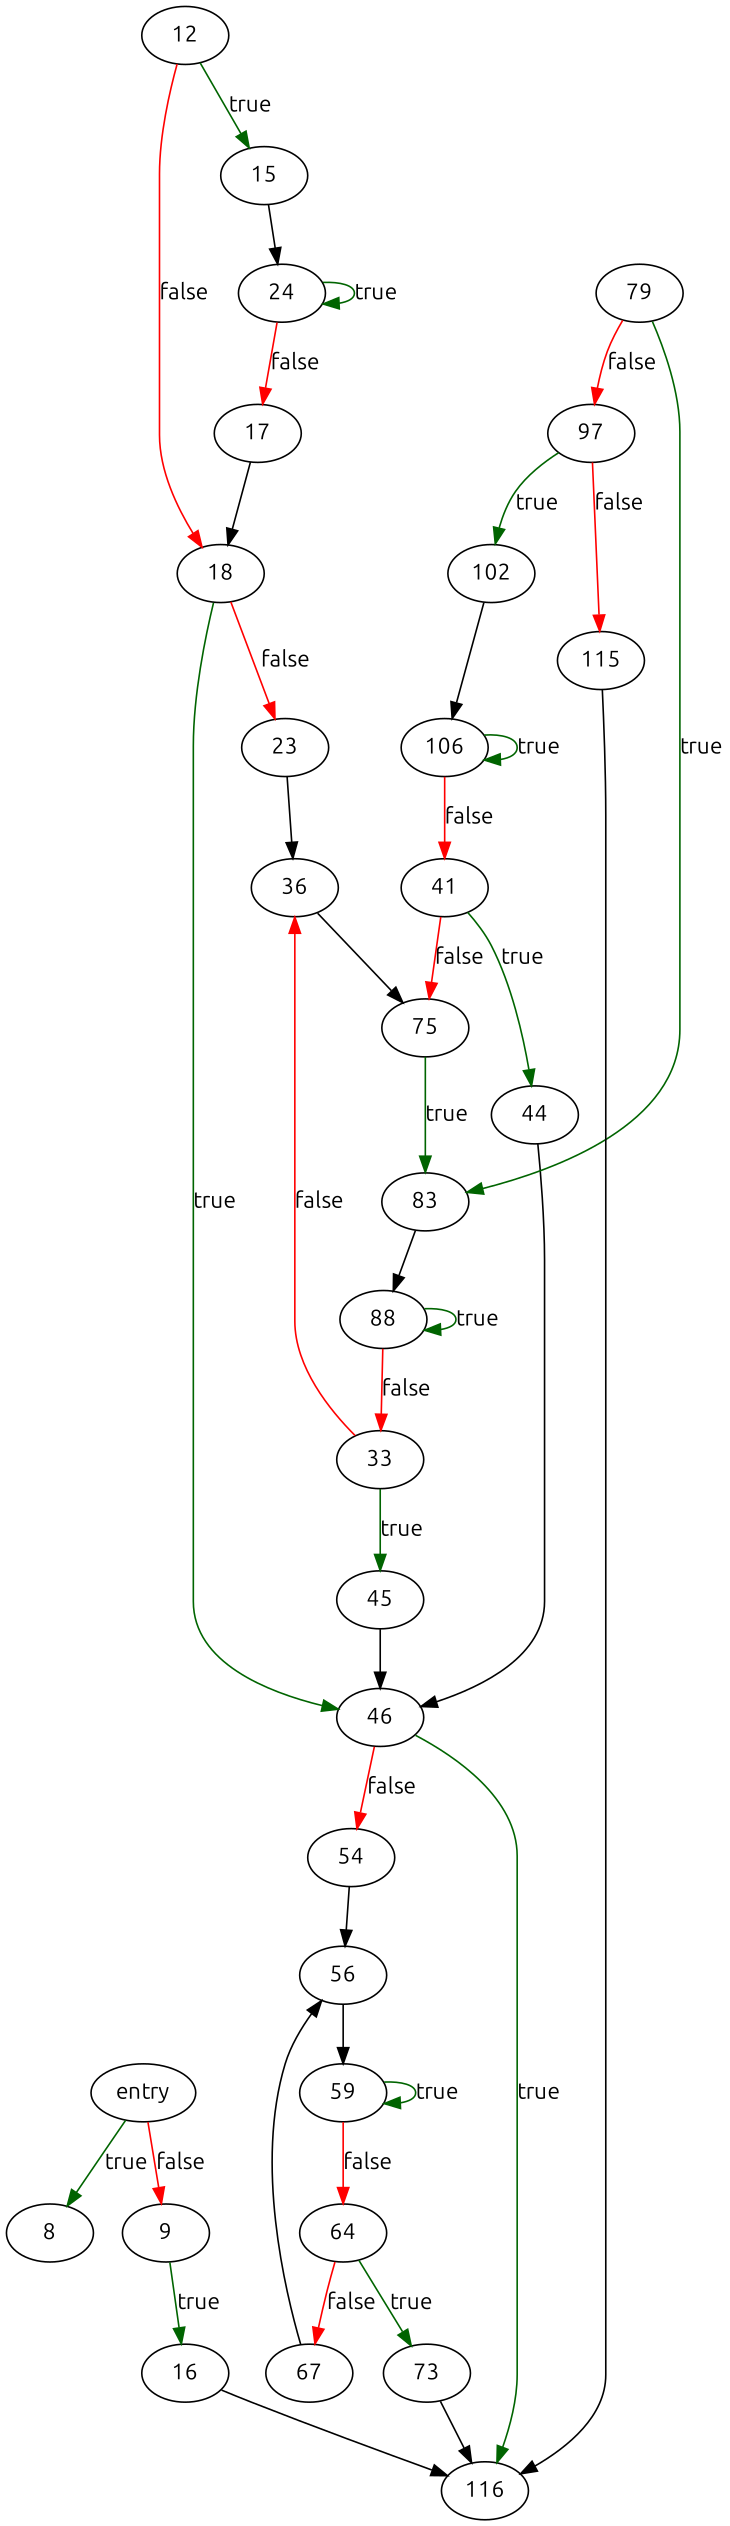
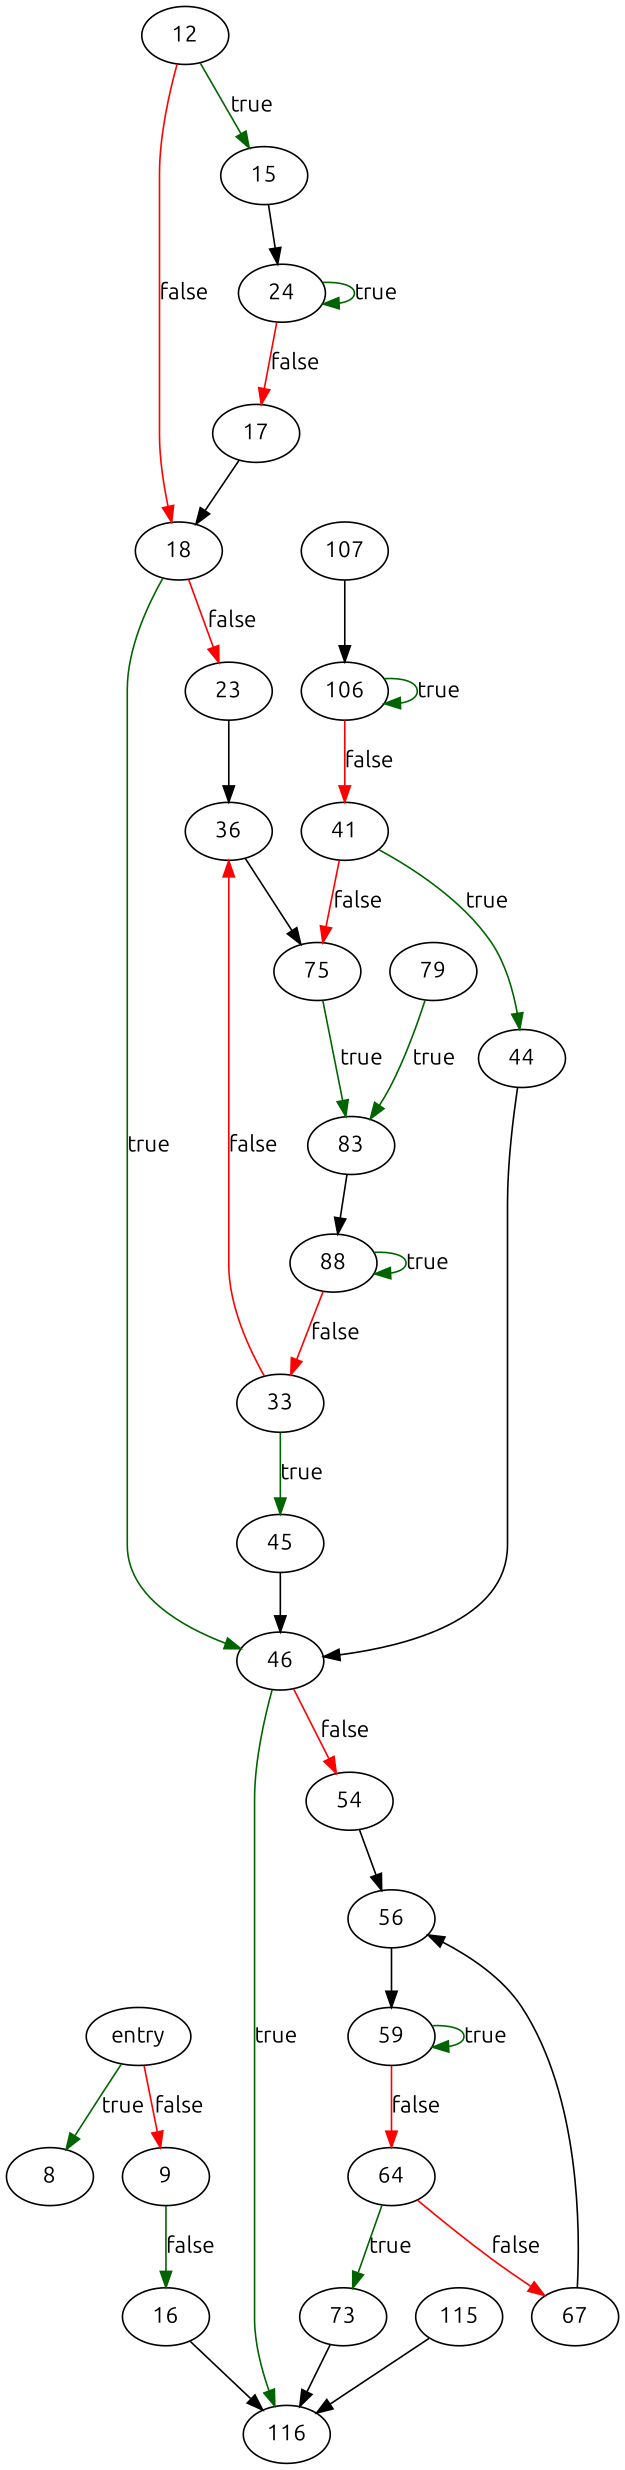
node "97": removed
node "102": label "102" -> "107"
edge "9" -> "16": label "true" -> "false"
